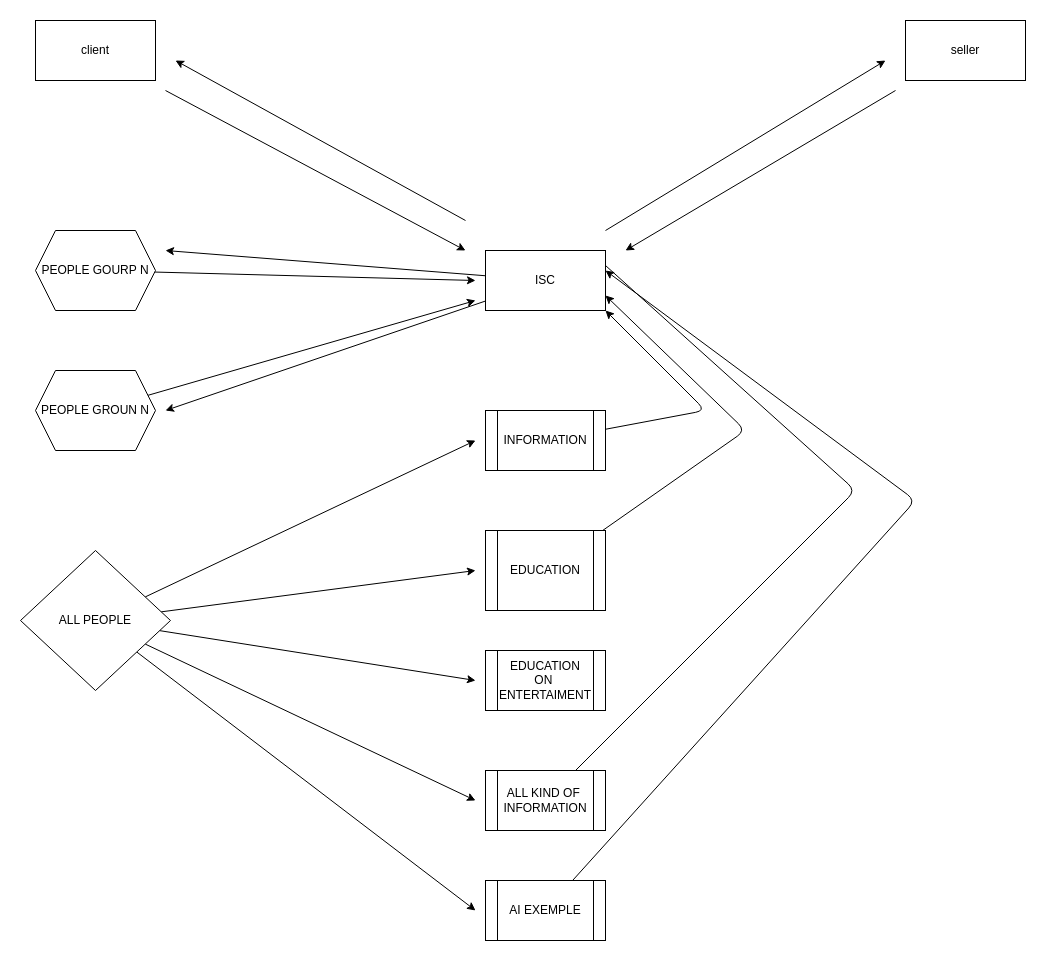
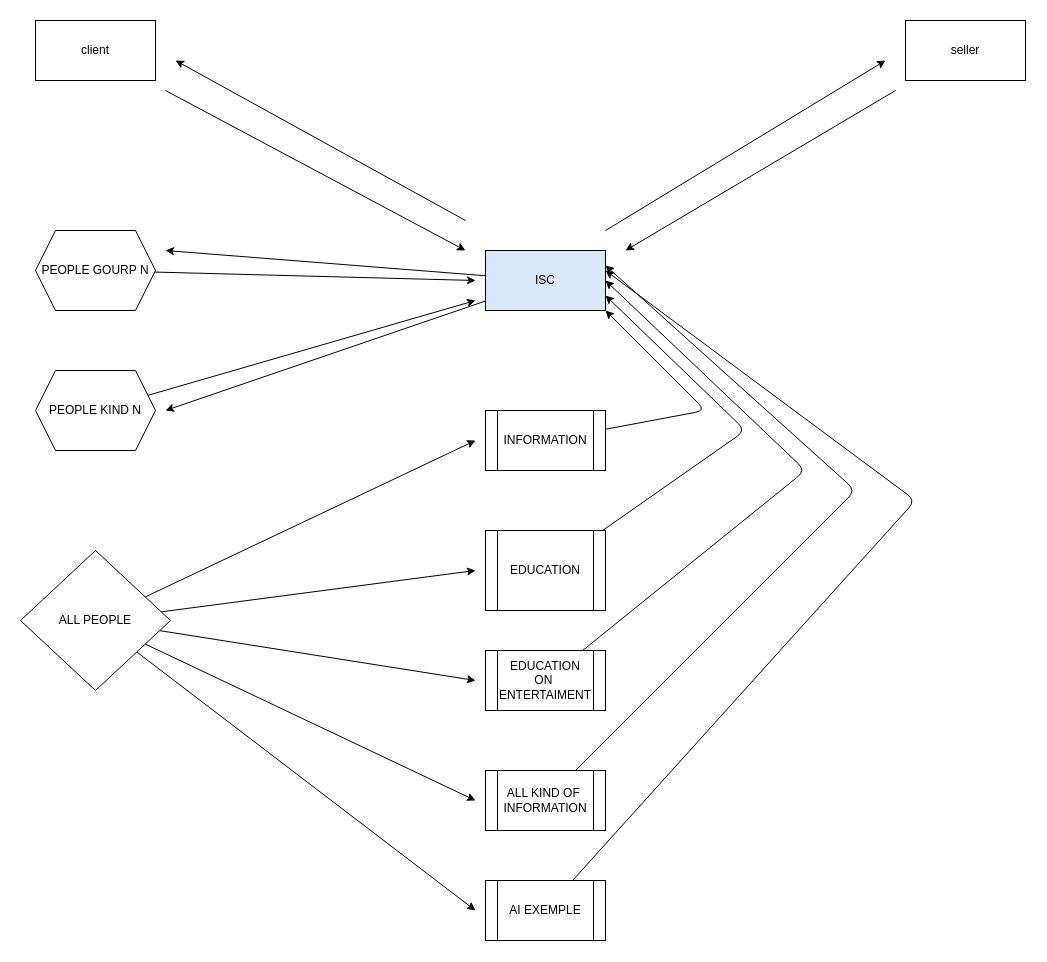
edge "ISC" -- "ALL KIND OF INFORMATION": arrowhead none -> classic
node "ISC": fillcolor #ffffff -> #dae8fc
node "PEOPLE GROUN N": label "PEOPLE GROUN N" -> "PEOPLE KIND N"
edge "EDUCATION ON ENTERTAIMENT" -> "ISC": added
